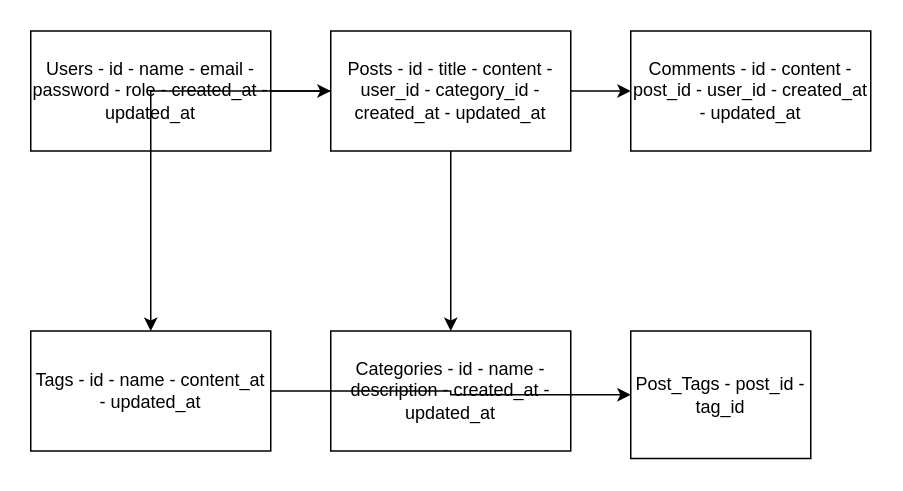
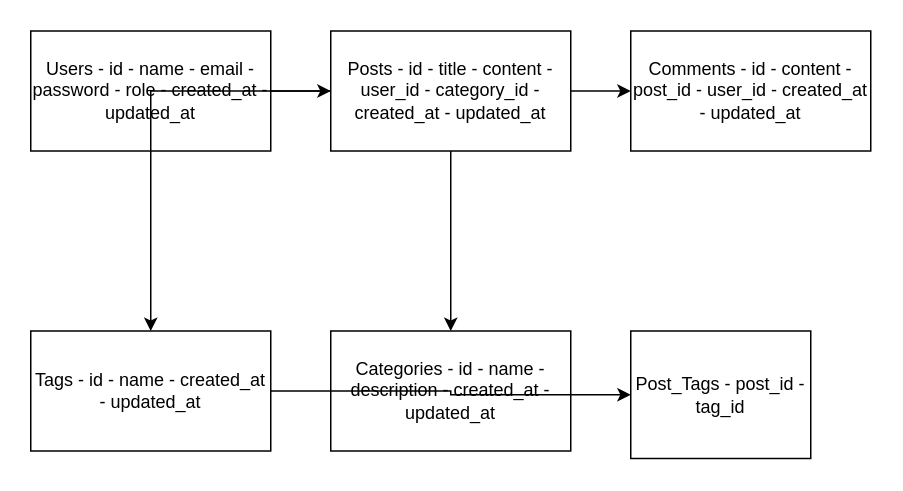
node "Tags - id - name - content_at - updated_at": label "Tags - id - name - content_at - updated_at" -> "Tags - id - name - created_at - updated_at"
